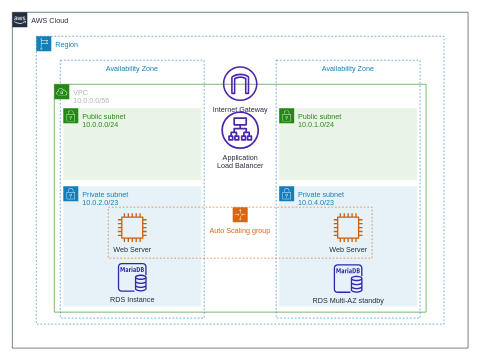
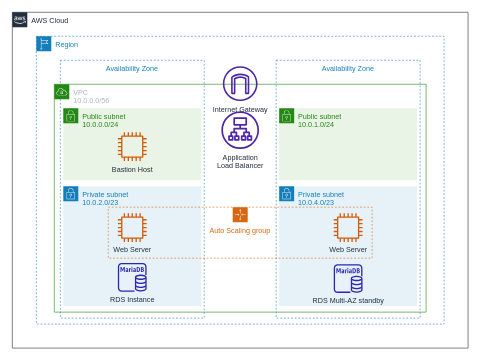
node "Bastion Host": added
